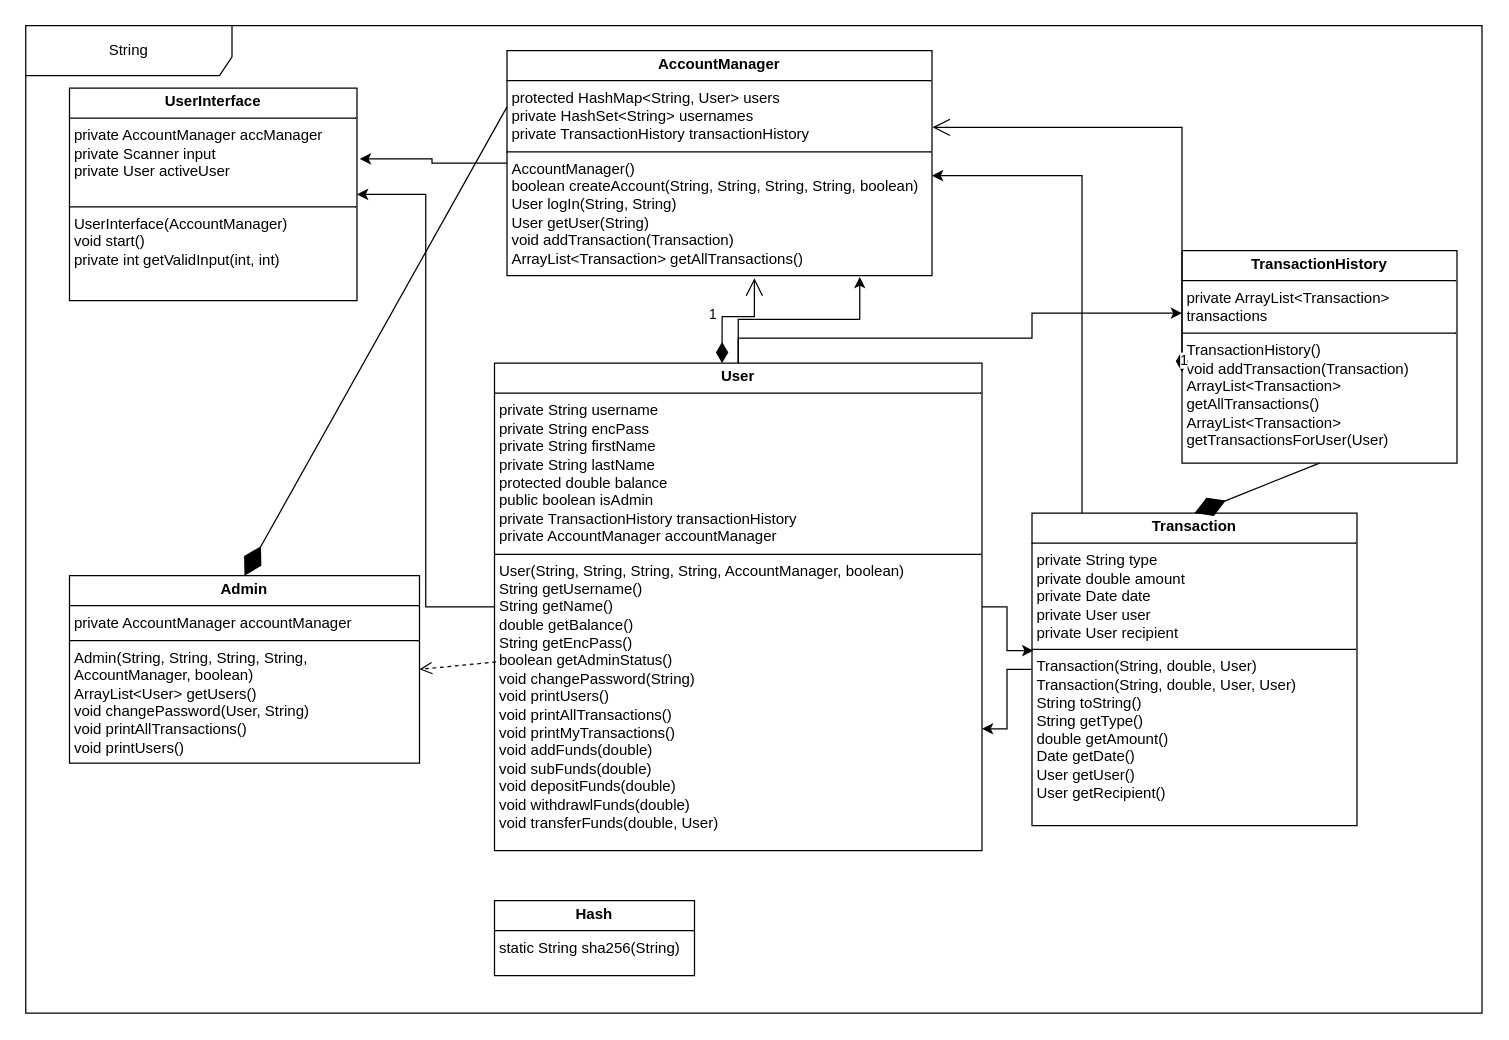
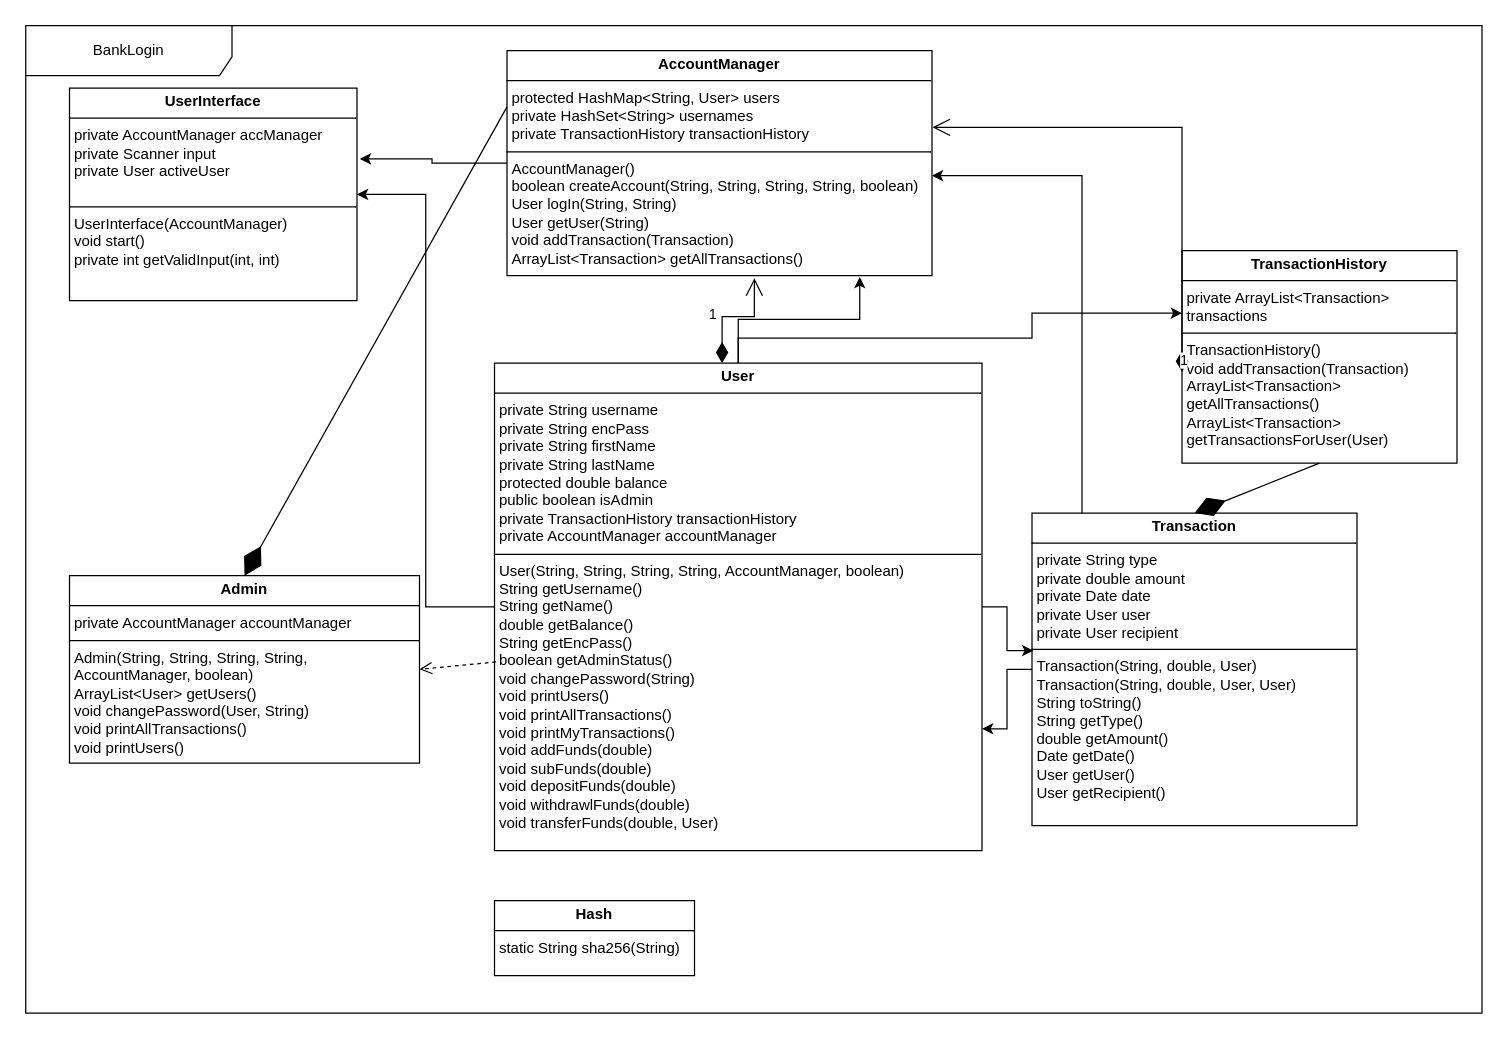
node "String": label "String" -> "BankLogin"
